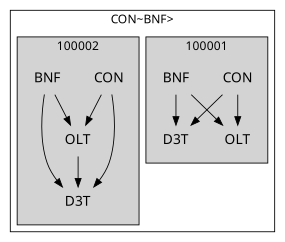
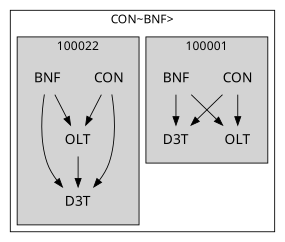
cluster "100002": label "100002" -> "100022"
